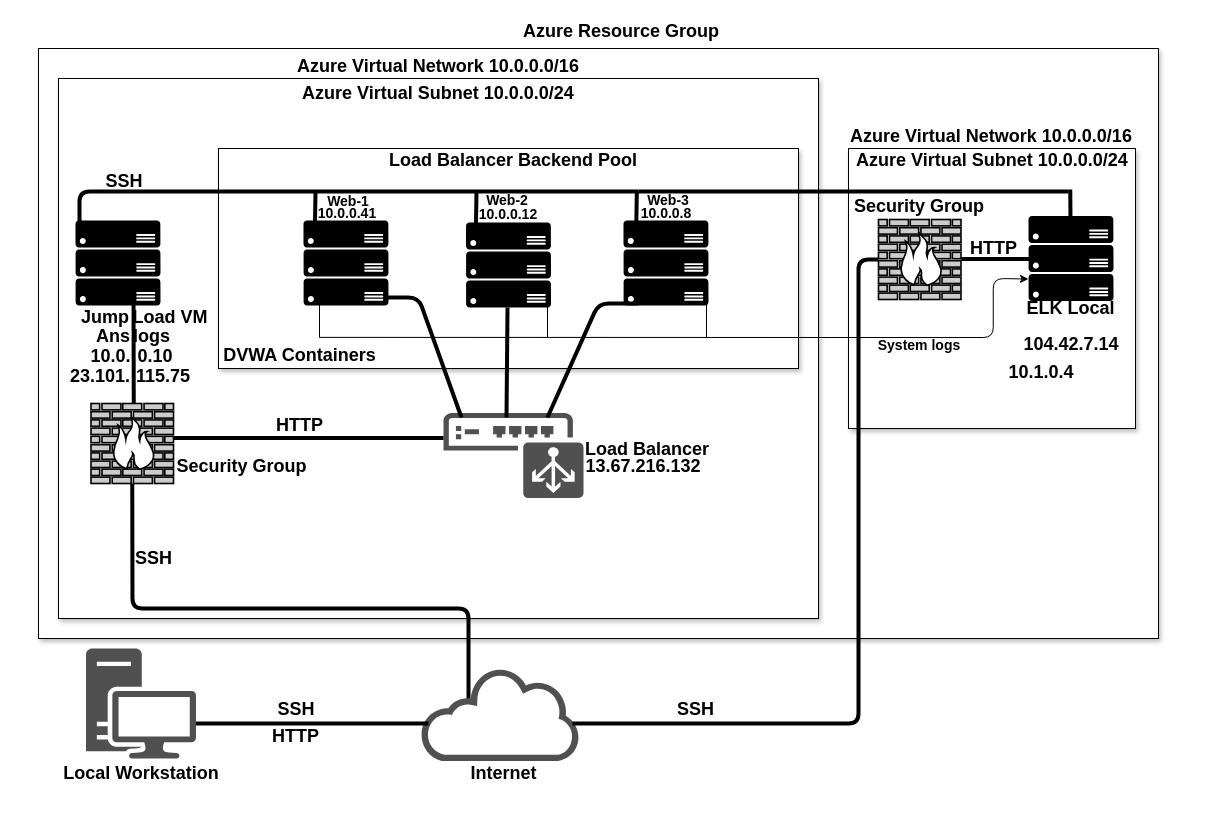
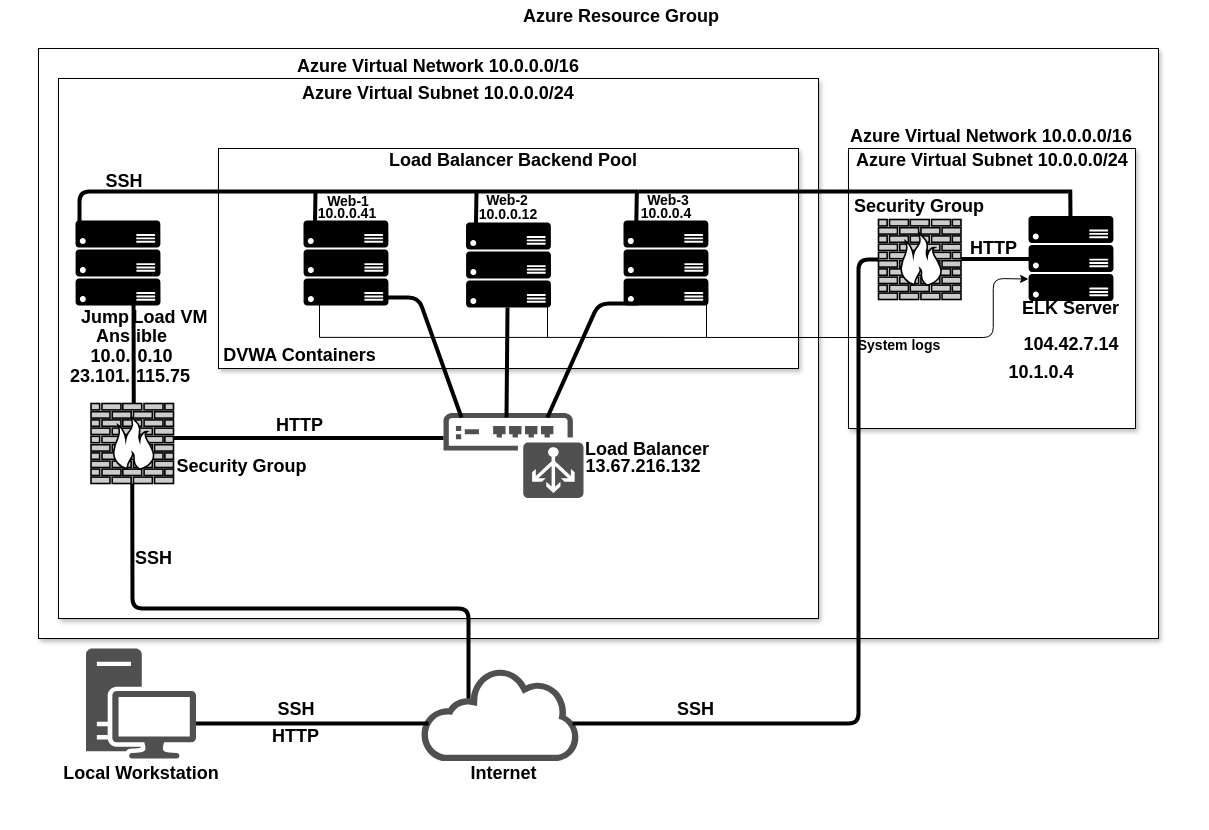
node "Azure Resource Group": moved (622, 31) -> (622, 16)
node "10.0.0.8": label "10.0.0.8" -> "10.0.0.4"
node "ELK Local": label "ELK Local" -> "ELK Server"
node "logs": label "logs" -> "ible"
node "System logs": moved (920, 346) -> (900, 346)
